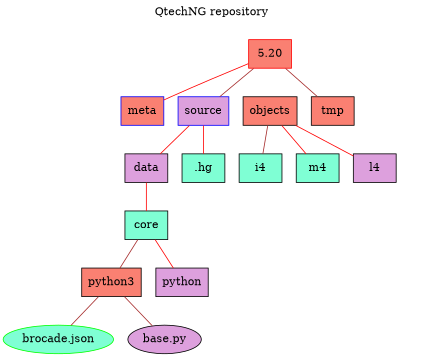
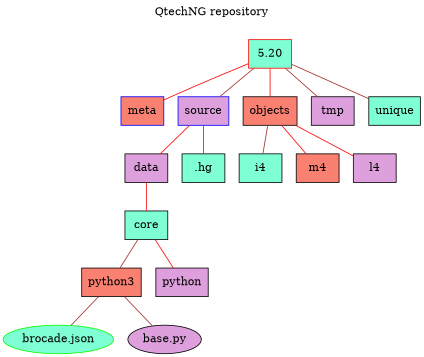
node "5.20": fillcolor salmon -> aquamarine
edge "5.20" -- "objects": added
node "tmp": fillcolor salmon -> plum
node "unique": added
node "m4": fillcolor aquamarine -> salmon
